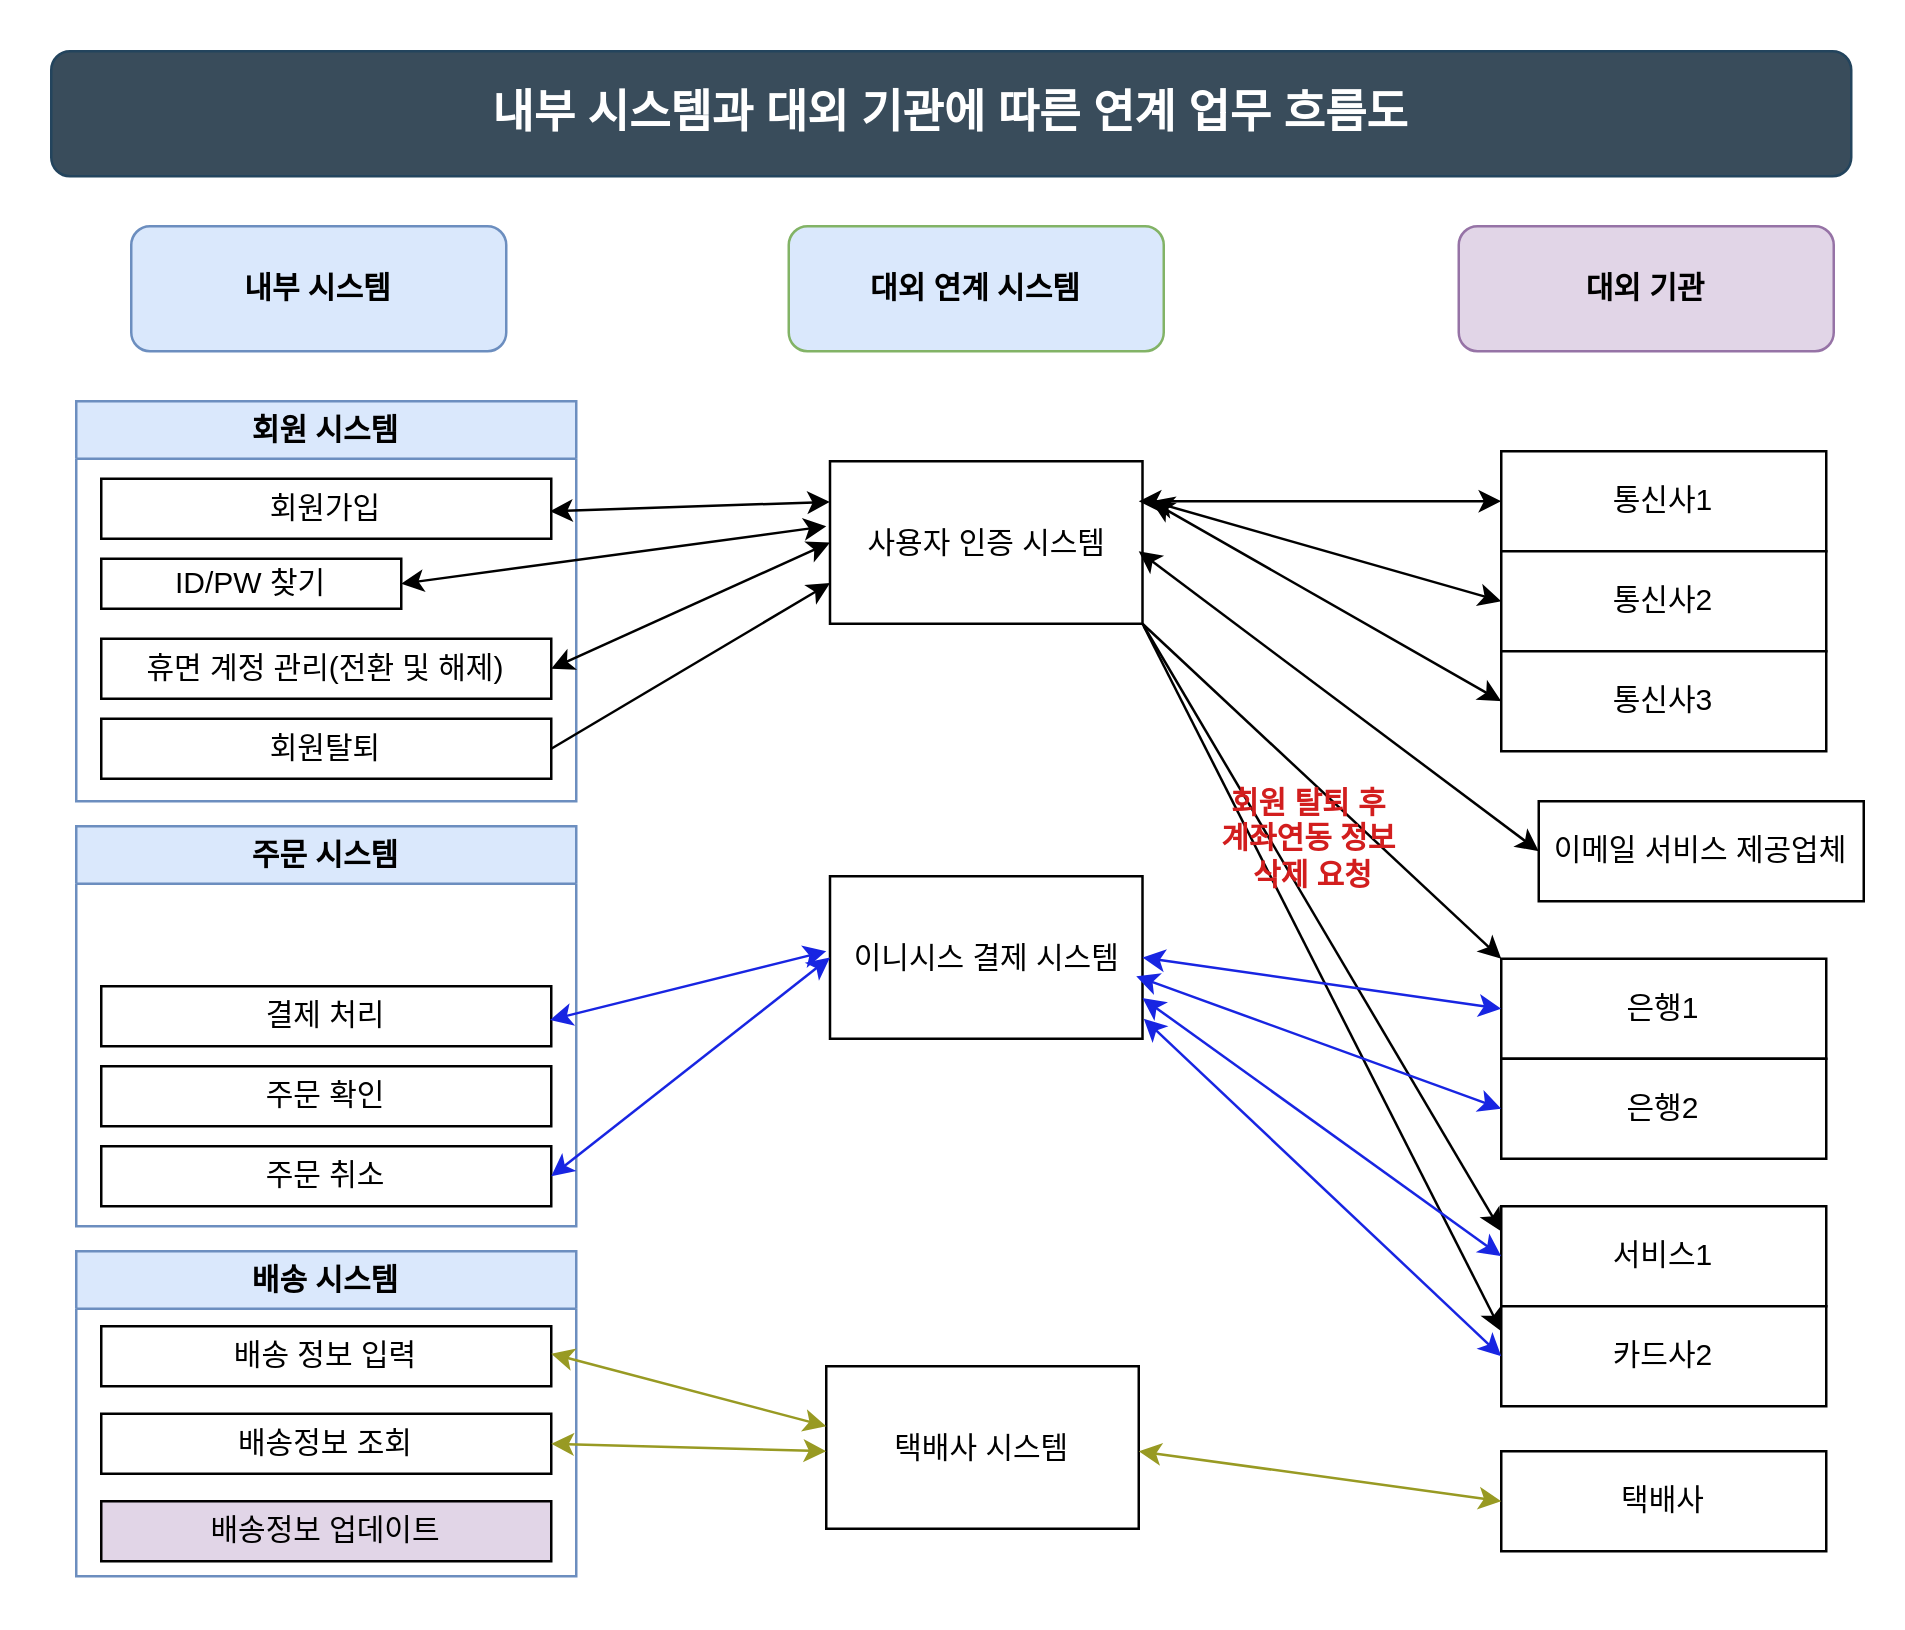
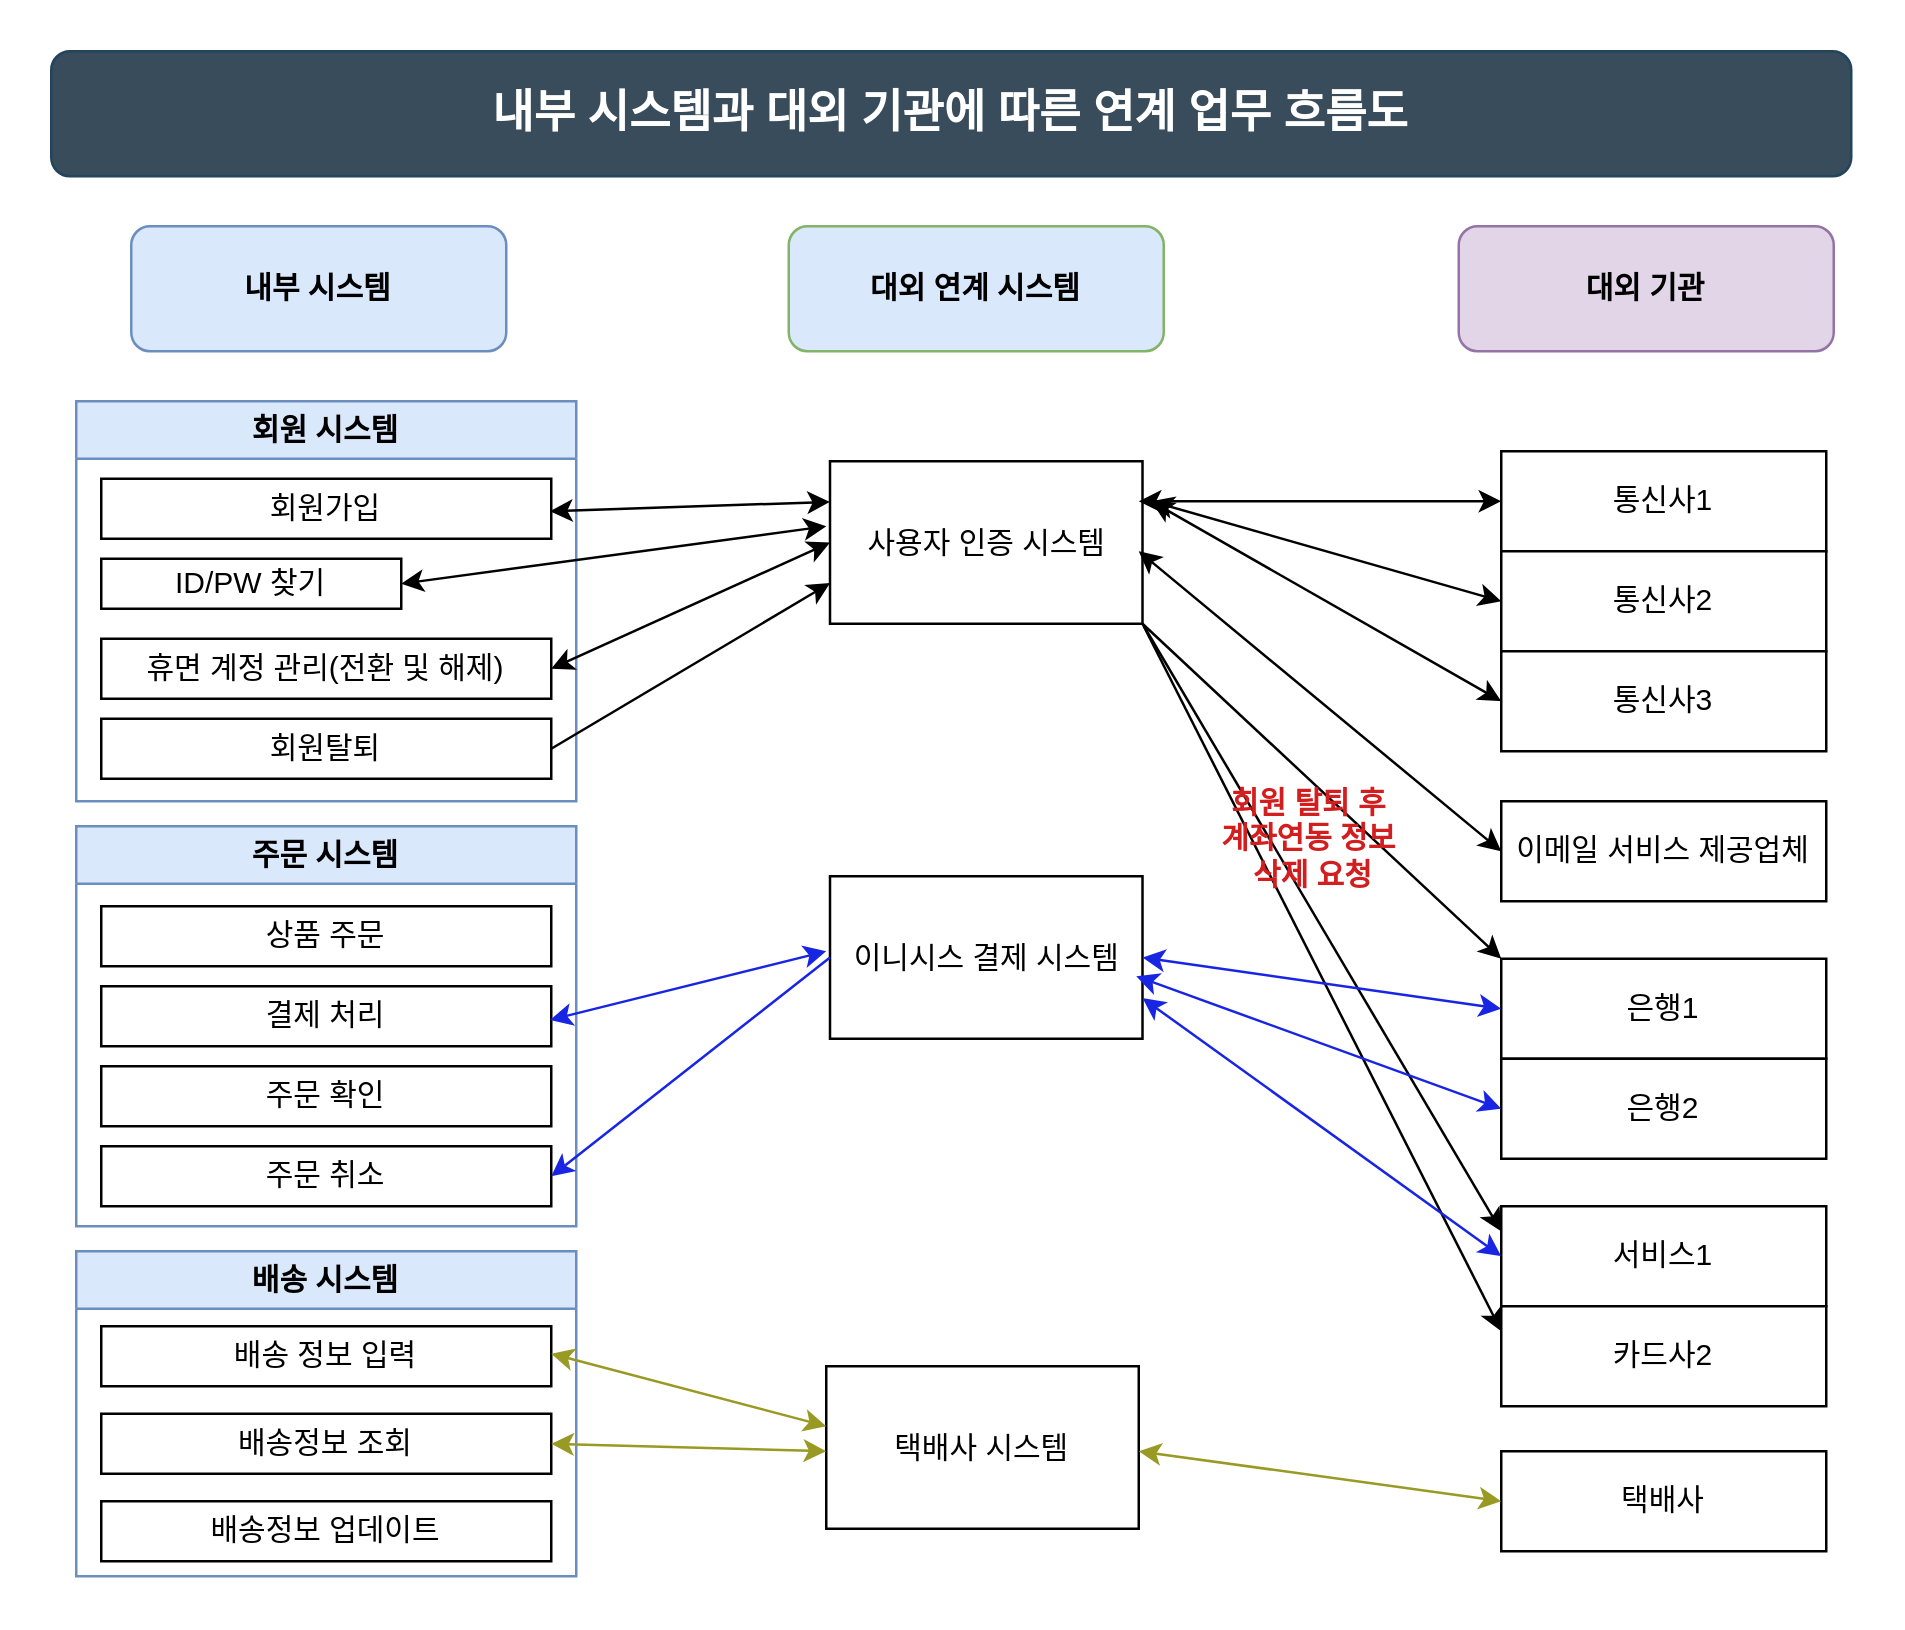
node "이메일 서비스 제공업체": moved (1701, 851) -> (1664, 851)
node "상품 주문": added
edge "이니시스 결제 시스템" -- "주문 취소": arrowhead classic -> none
edge "이니시스 결제 시스템" -- "카드사2": removed
node "배송정보 업데이트": fillcolor #e1d5e7 -> #ffffff
